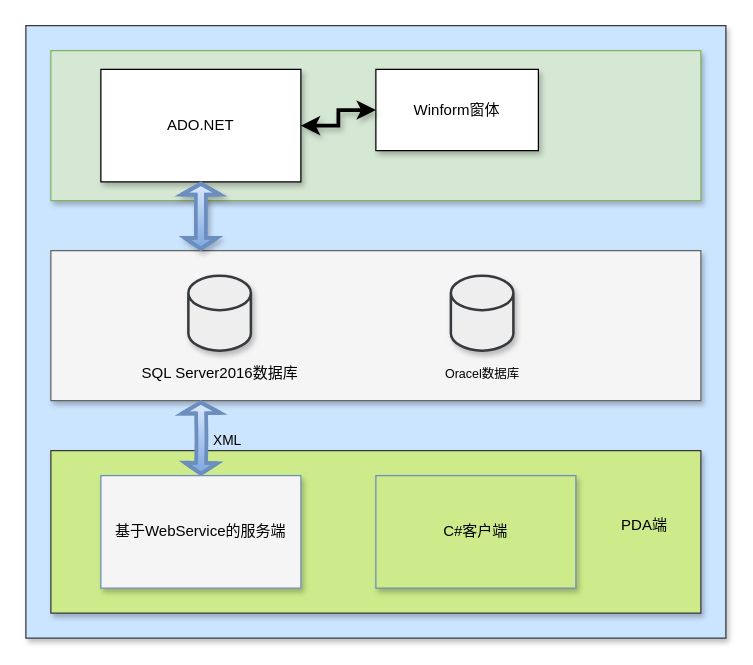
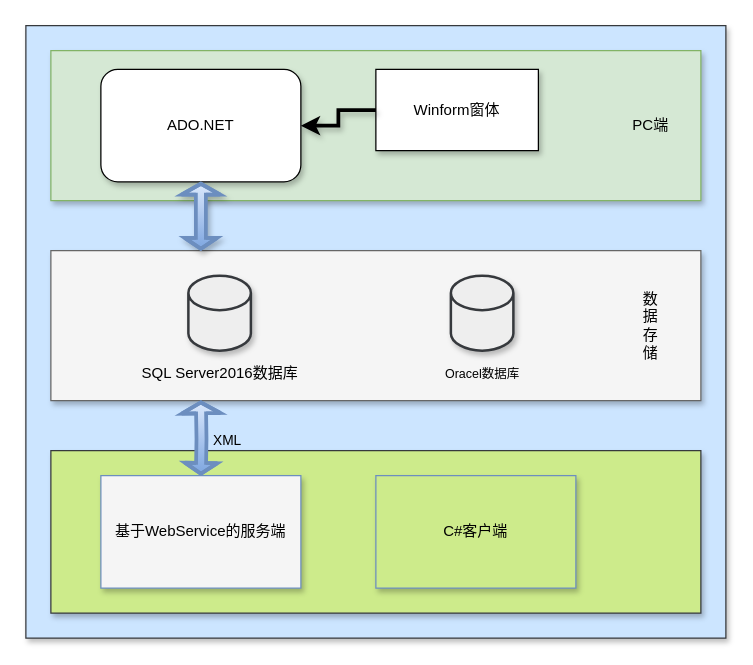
edge "Winform窗体" -- "ADO.NET": arrowhead classic -> none
node "ADO.NET": shape rectangle -> rounded rectangle
node "PC端": added
node "数据存储": added
node "PDA端": removed
